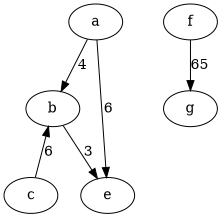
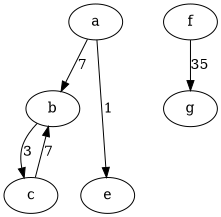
edge "a" -> "b": label "4" -> "7"
edge "f" -> "g": label "65" -> "35"
edge "a" -> "e": label "6" -> "1"
edge "b" -> "e": now "b" -> "c"
edge "c" -> "b": label "6" -> "7"
